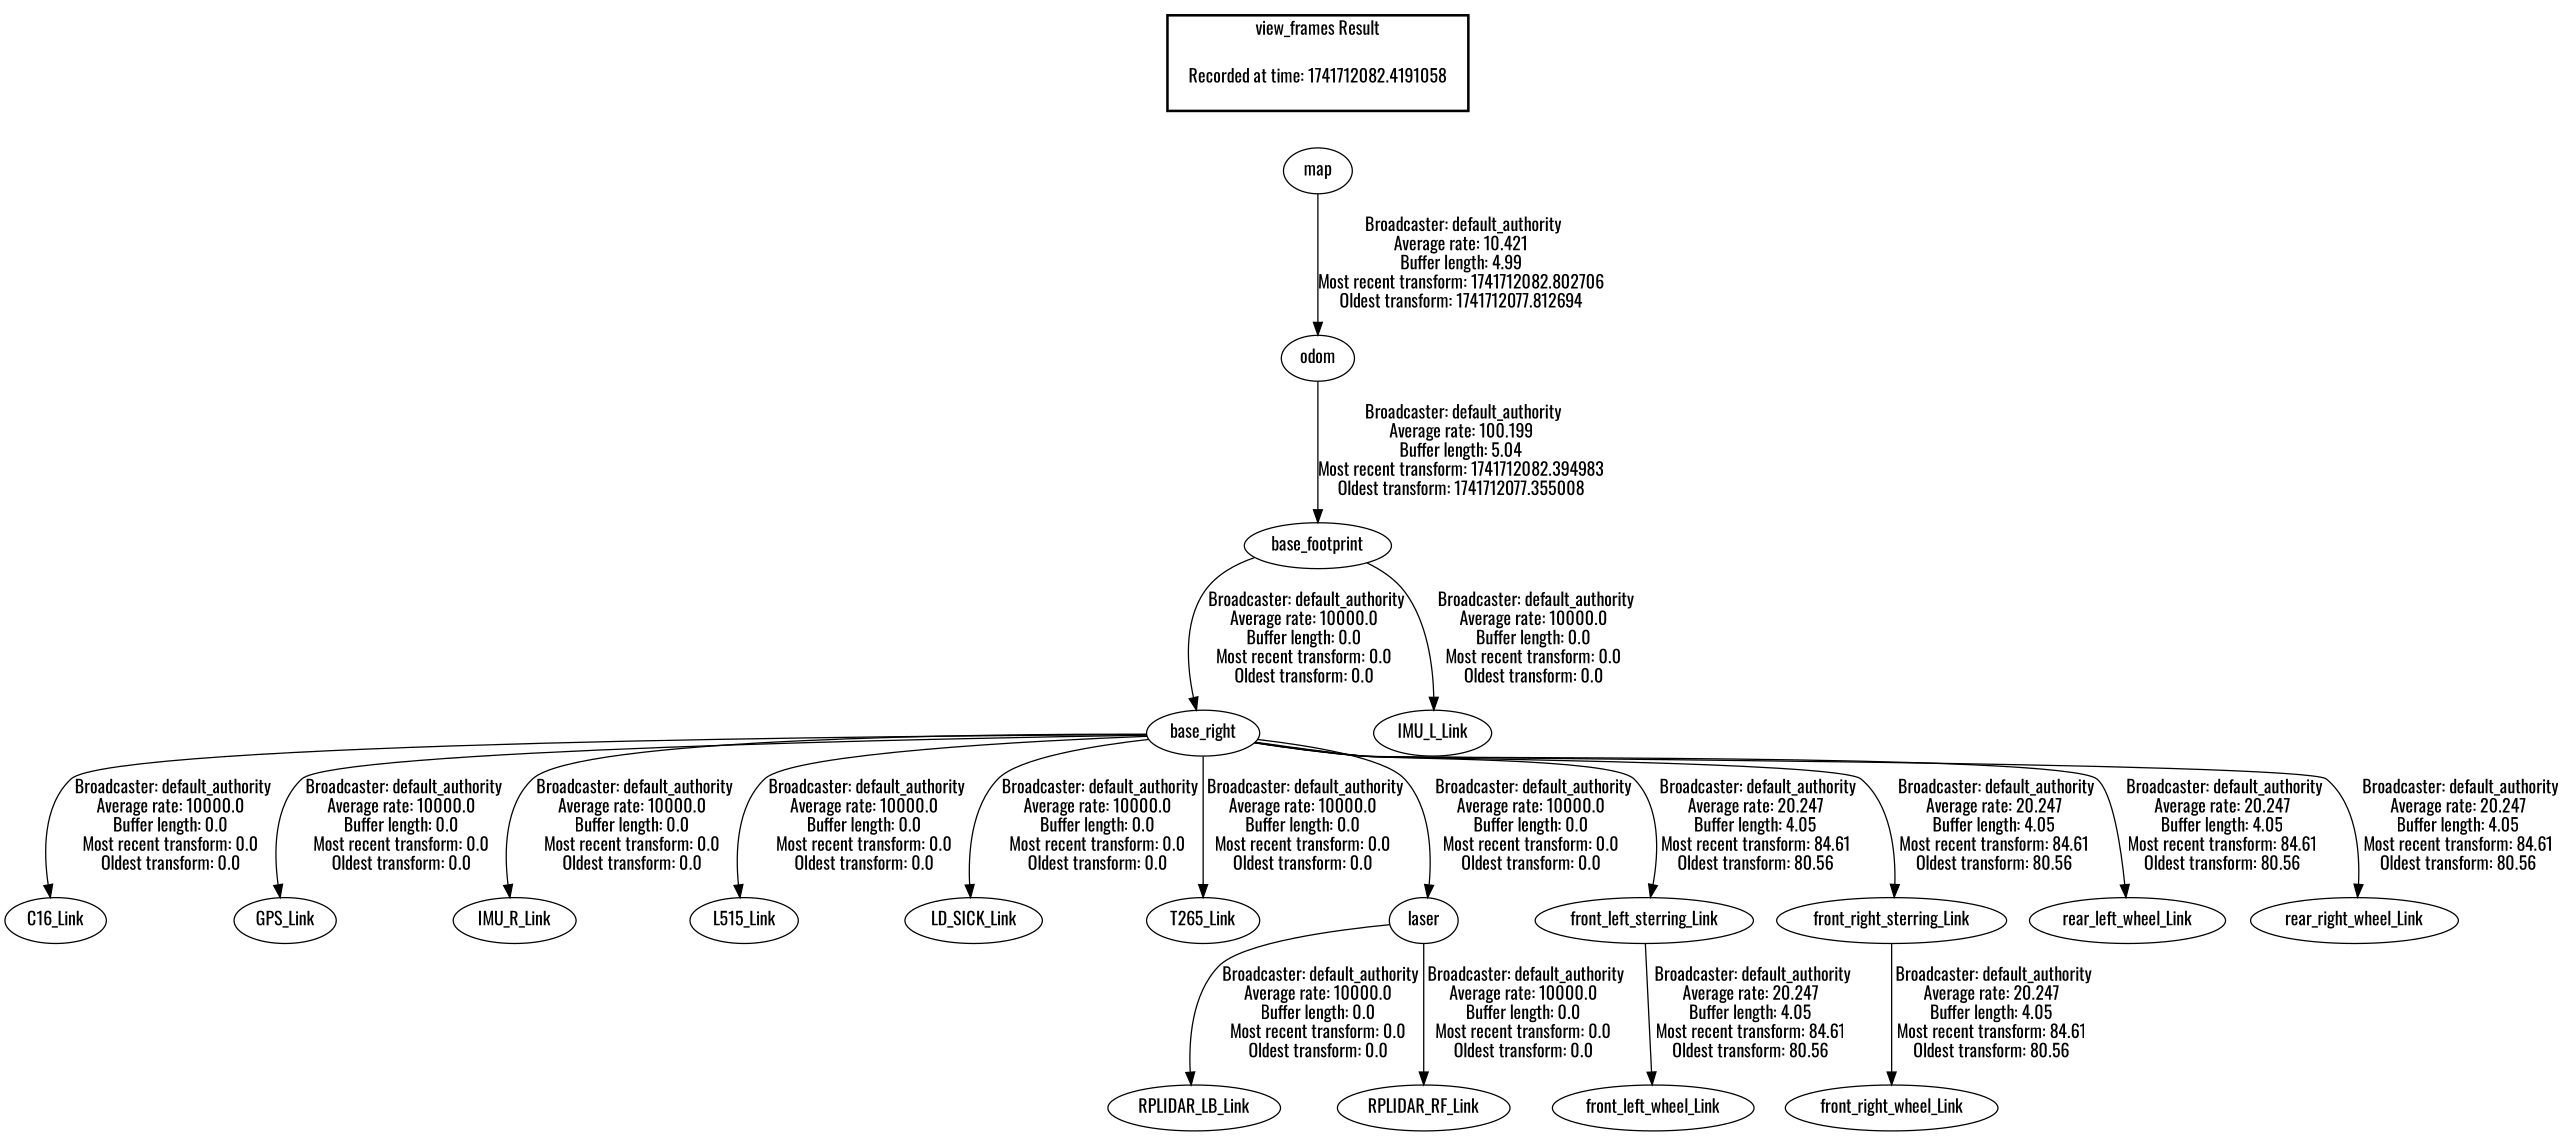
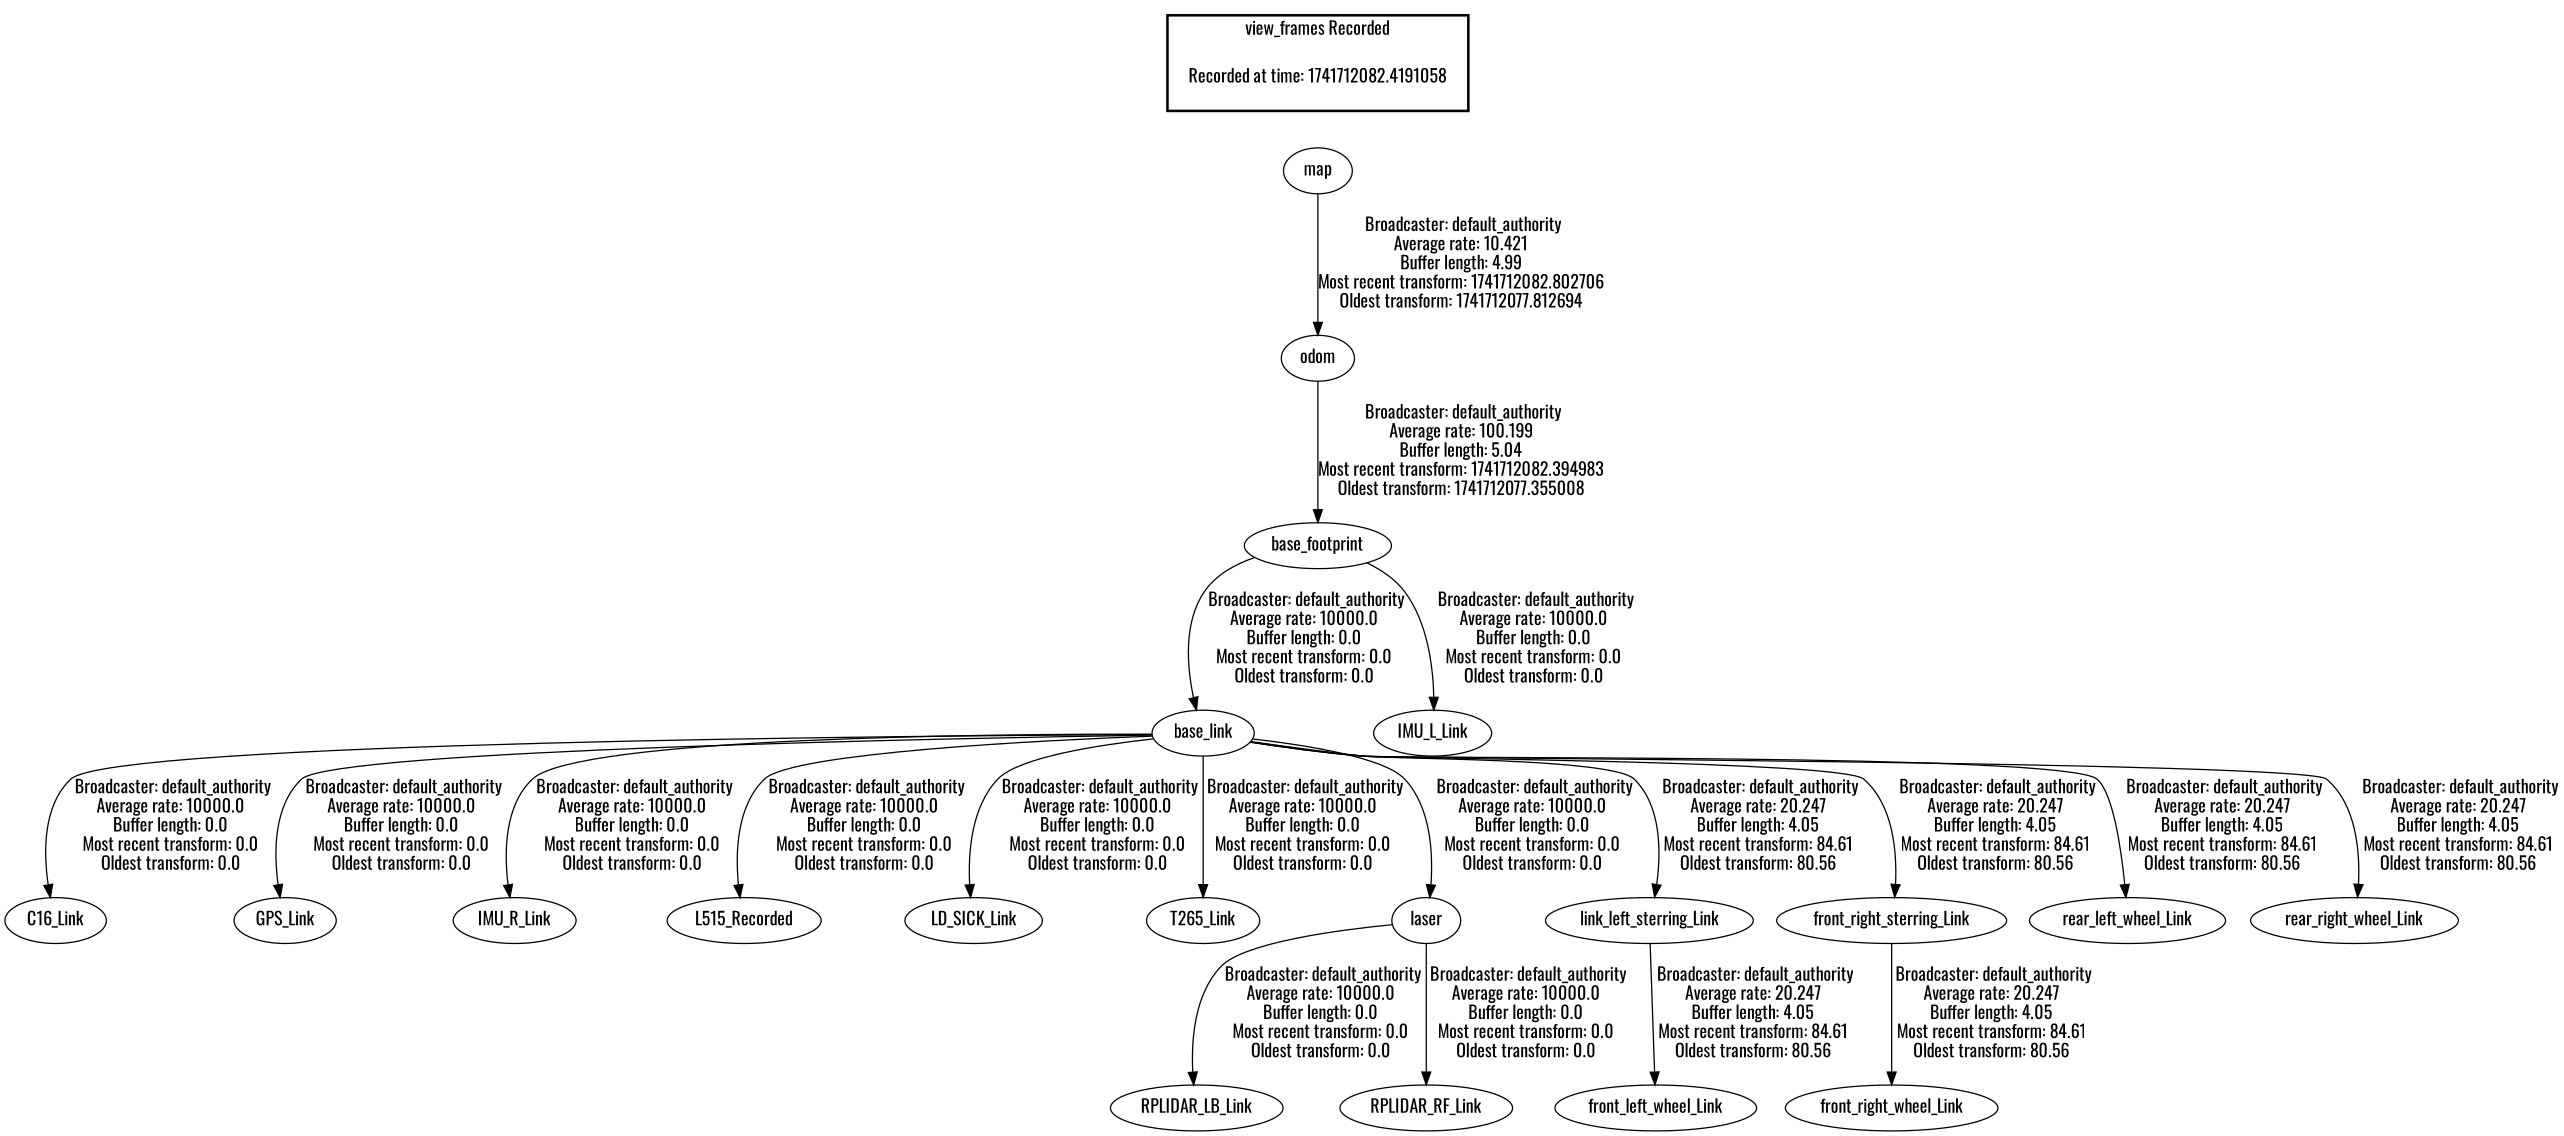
cluster "view_frames Result": label "view_frames Result" -> "view_frames Recorded"
node "base_right": label "base_right" -> "base_link"
node "L515_Link": label "L515_Link" -> "L515_Recorded"
node "front_left_sterring_Link": label "front_left_sterring_Link" -> "link_left_sterring_Link"
